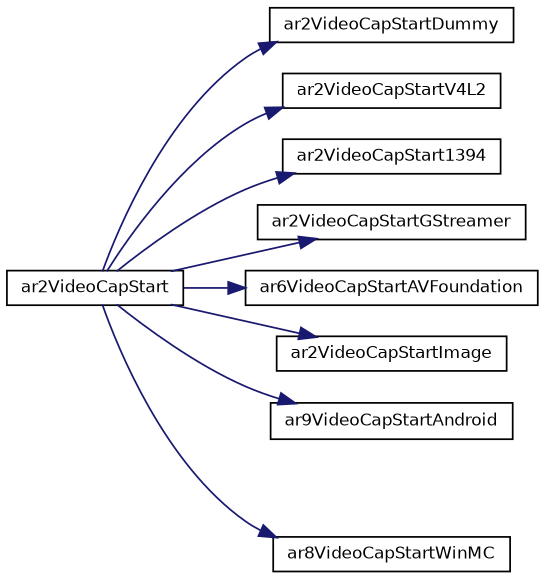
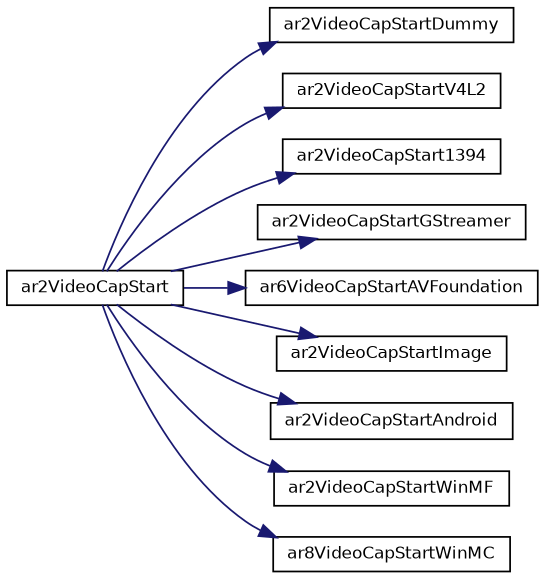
node "ar9VideoCapStartAndroid": label "ar9VideoCapStartAndroid" -> "ar2VideoCapStartAndroid"
node "ar2VideoCapStartWinMF": added
